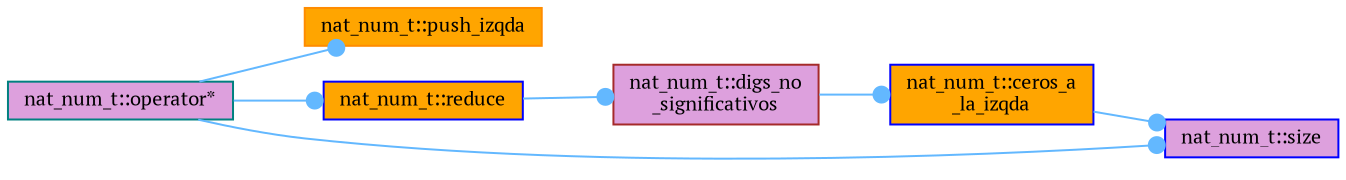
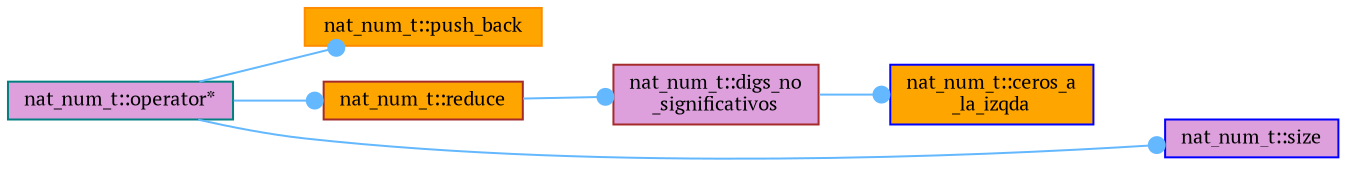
node "nat_num_t::push_izqda": label "nat_num_t::push_izqda" -> "nat_num_t::push_back"
node "nat_num_t::reduce": color blue -> brown
edge "nat_num_t::ceros_a _la_izqda" -> "nat_num_t::size": removed
